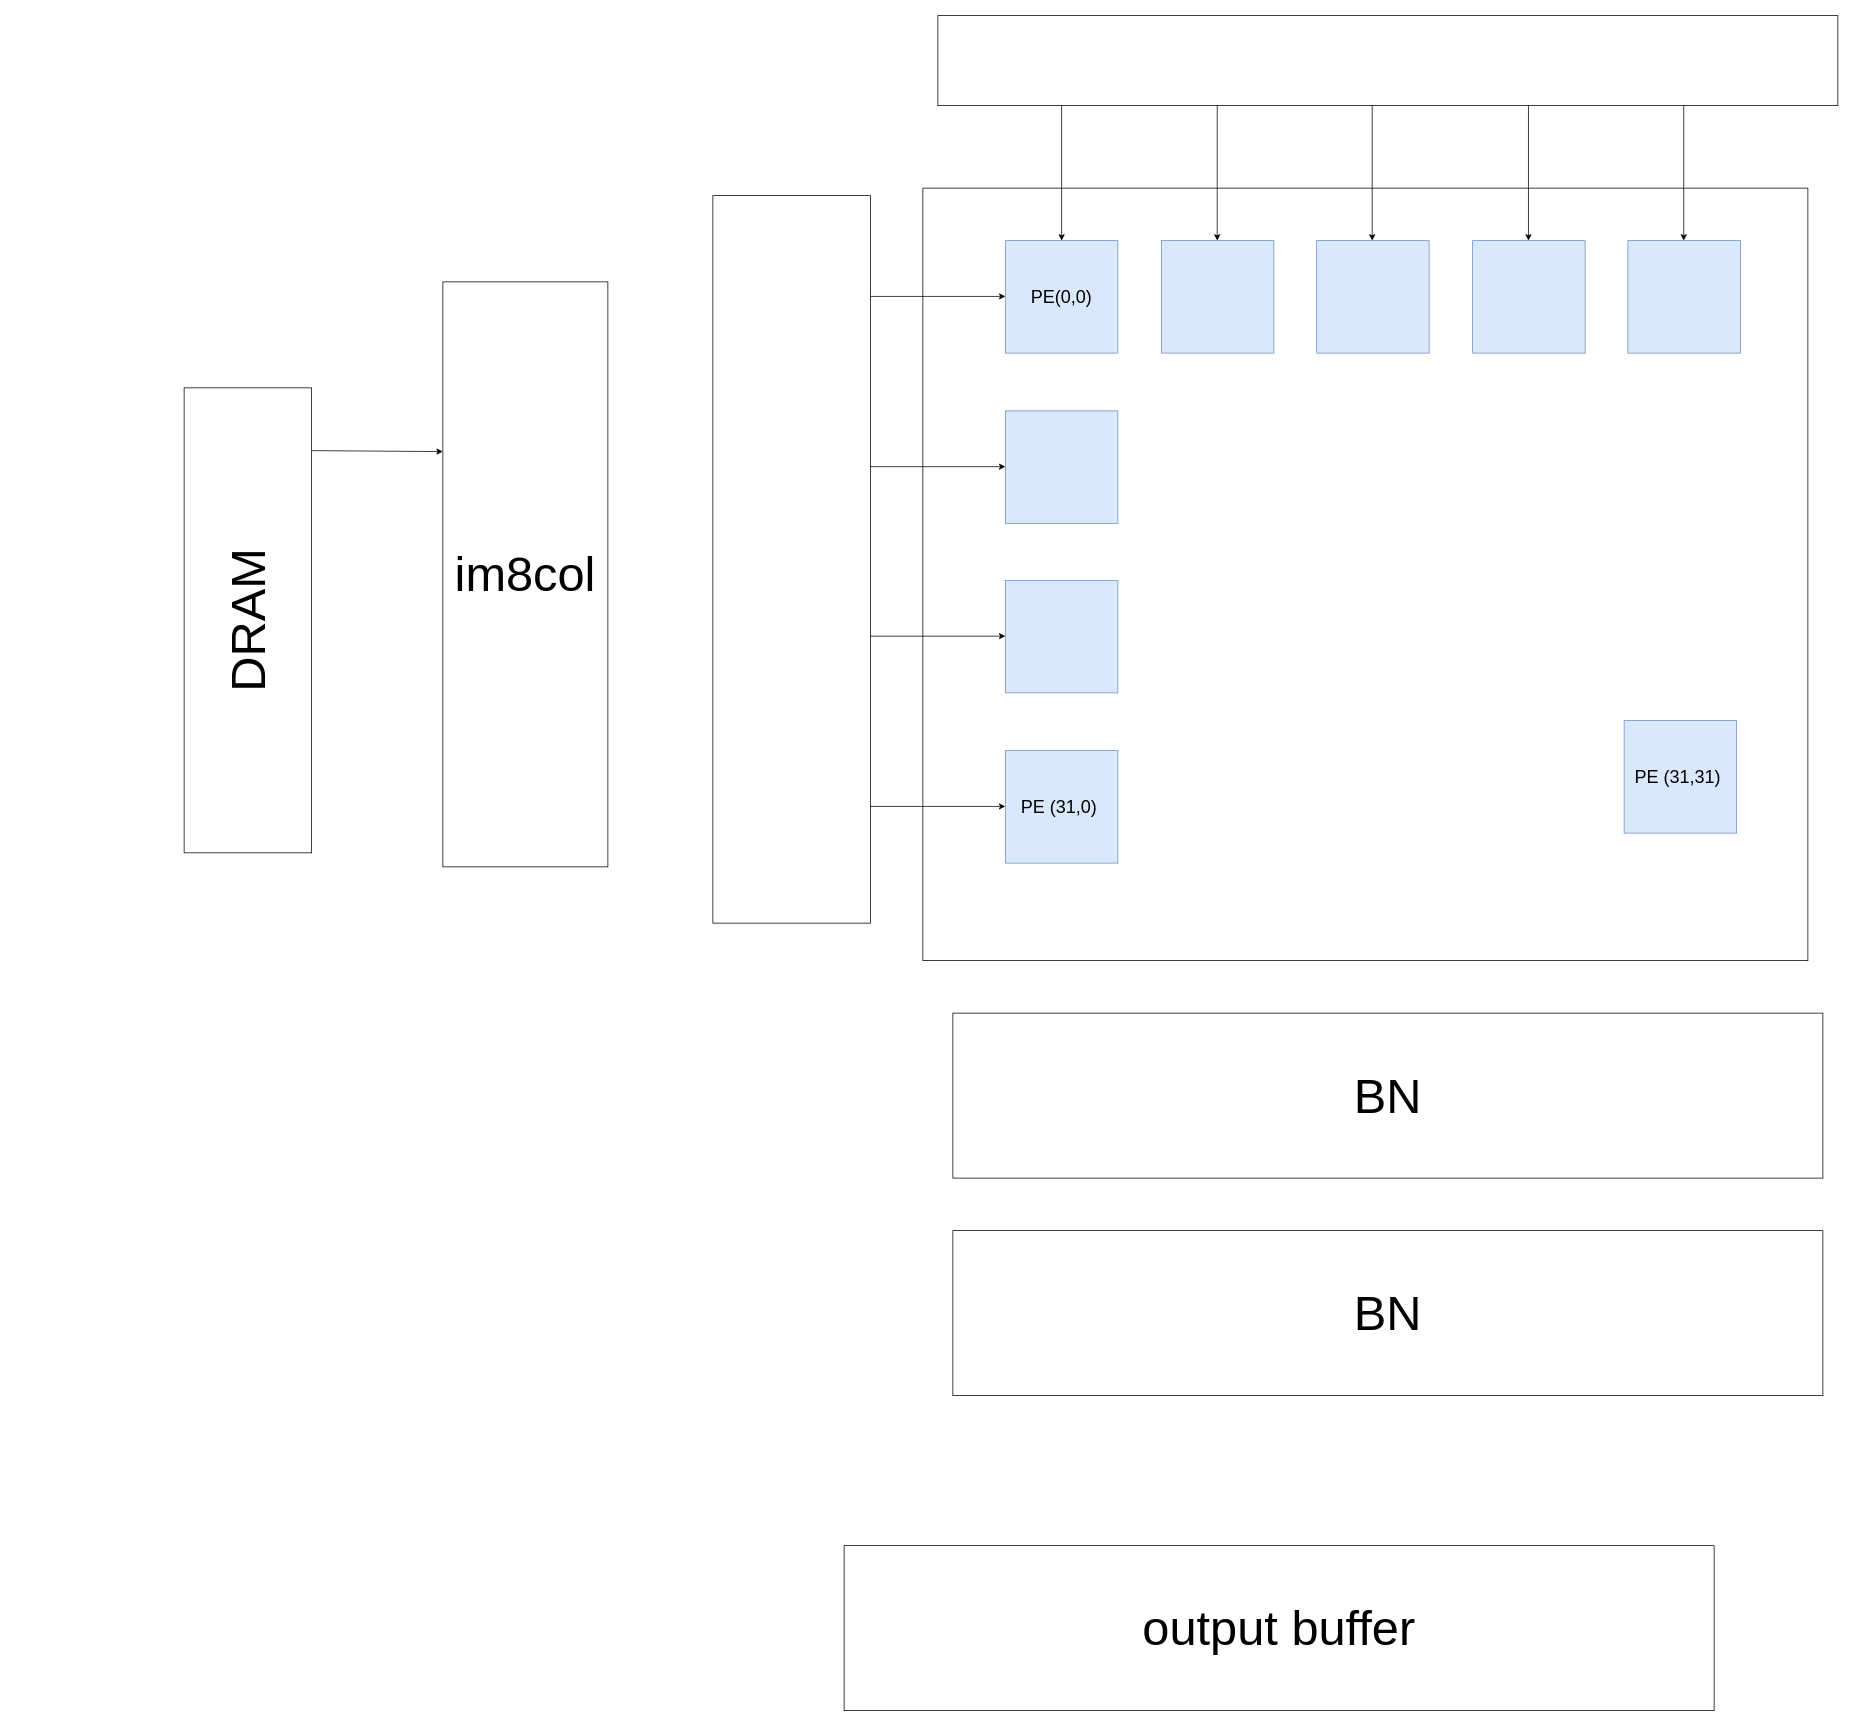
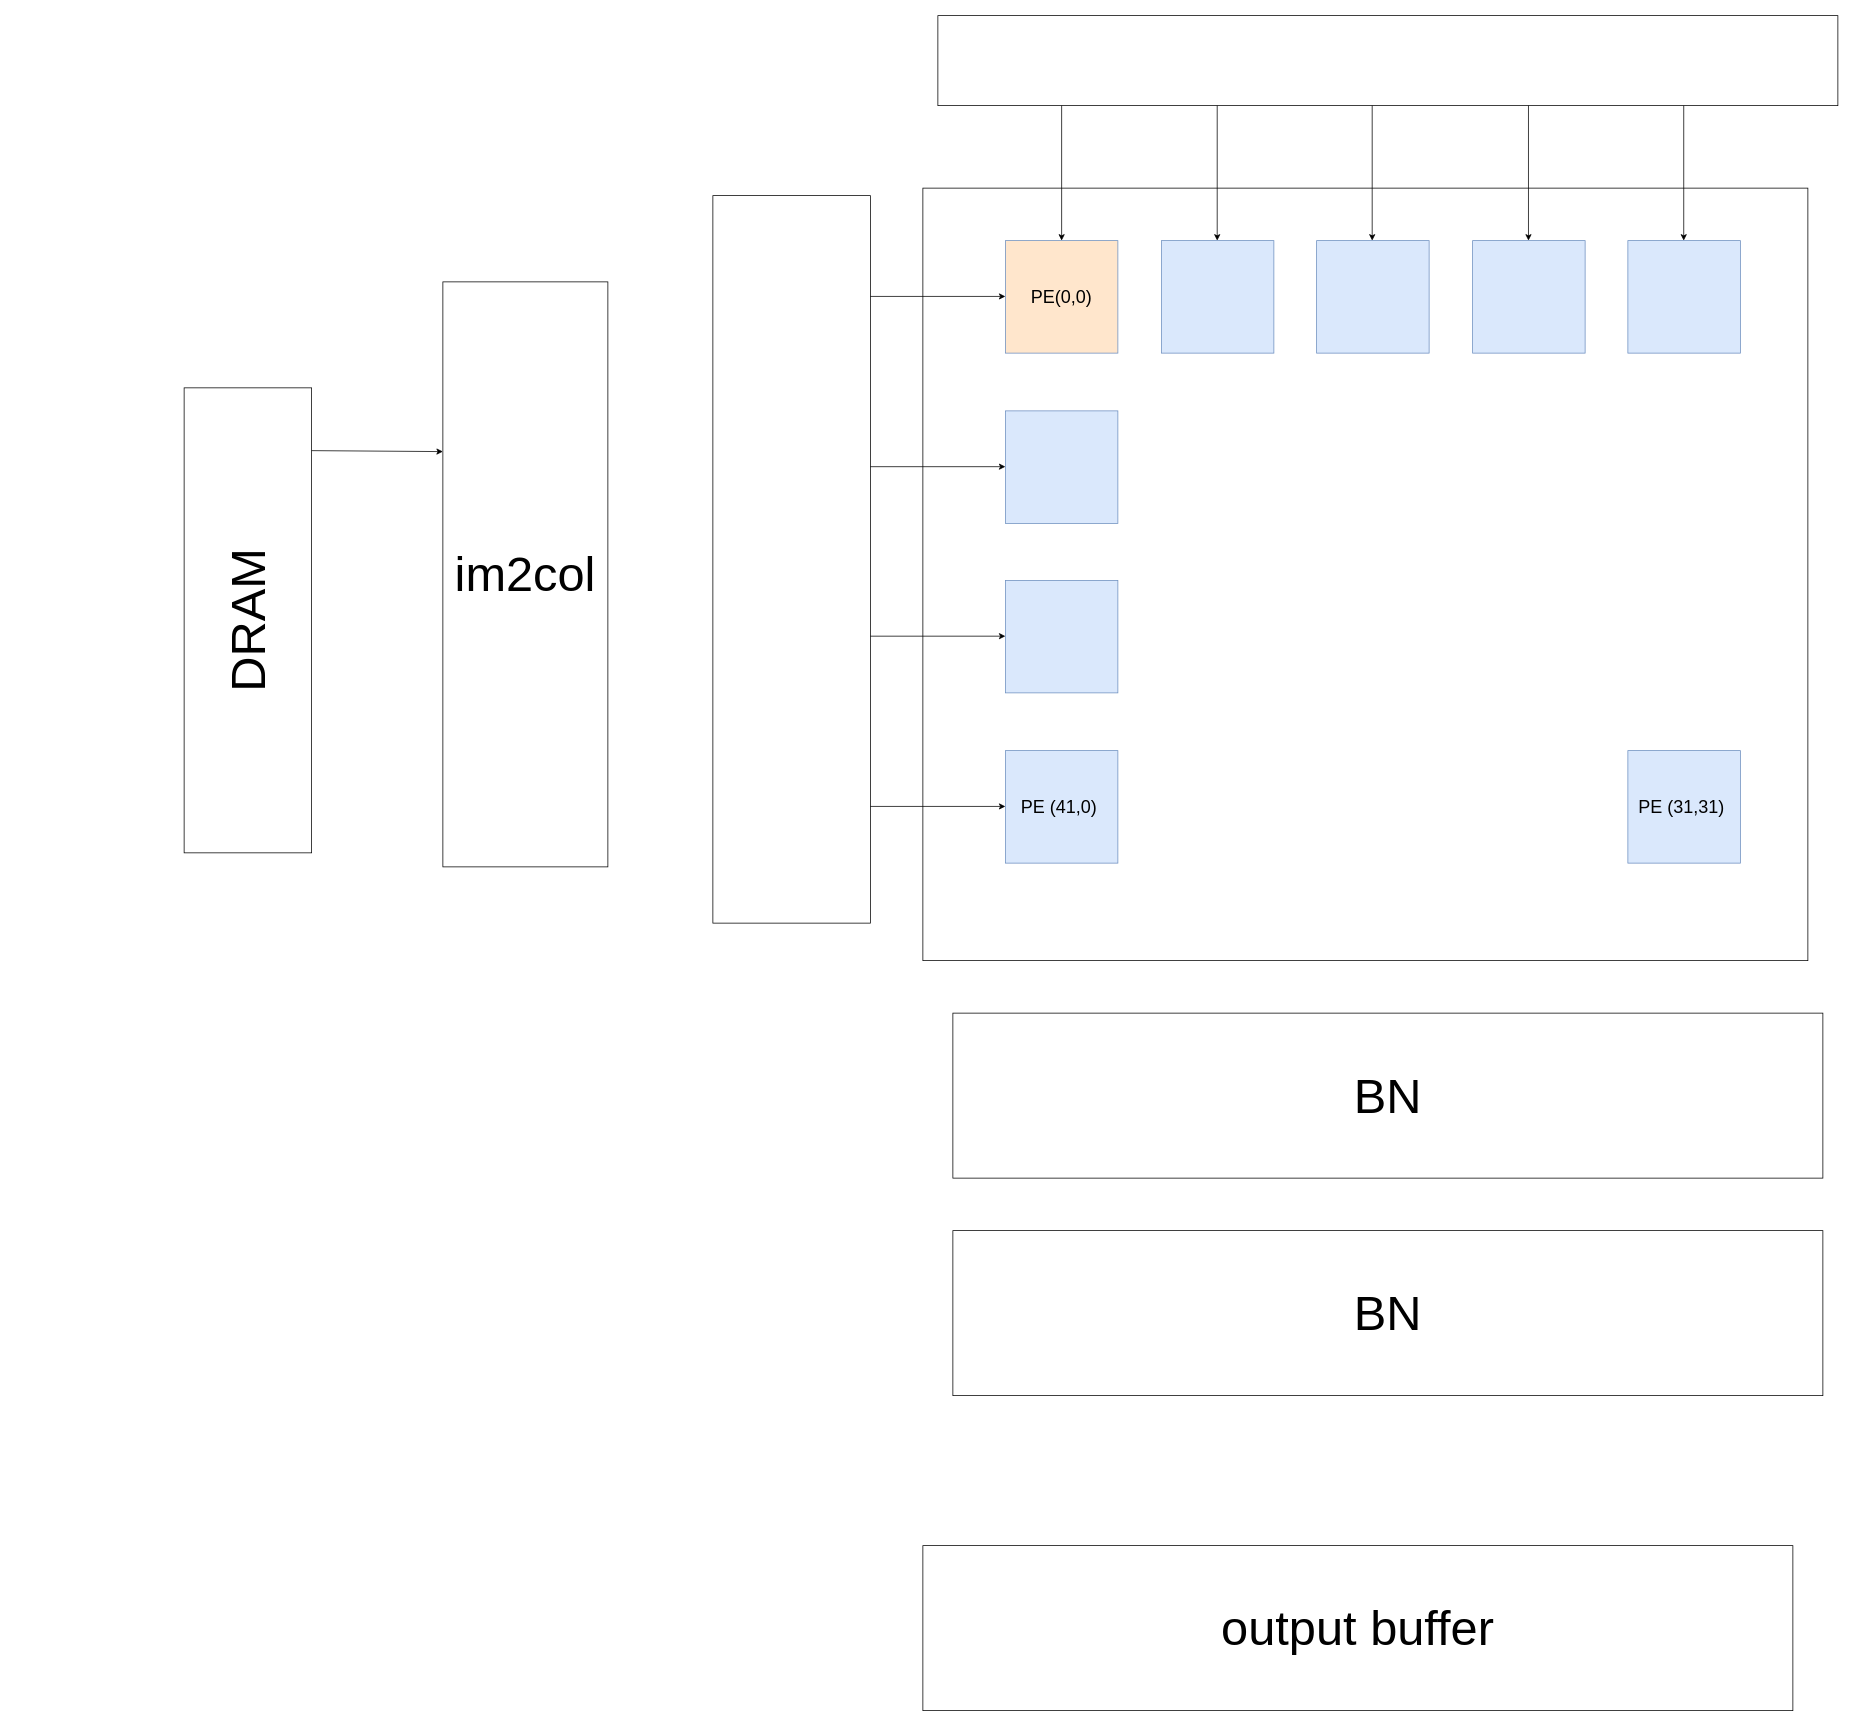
node "PE(0,0)": fillcolor #dae8fc -> #ffe6cc
node "im8col": label "im8col" -> "im2col"
node "PE (31,31)": moved (1680, 777) -> (1684, 807)
node "PE (31,0)": label "PE (31,0)" -> "PE (41,0)"
node "output buffer": moved (1279, 1628) -> (1358, 1628)
